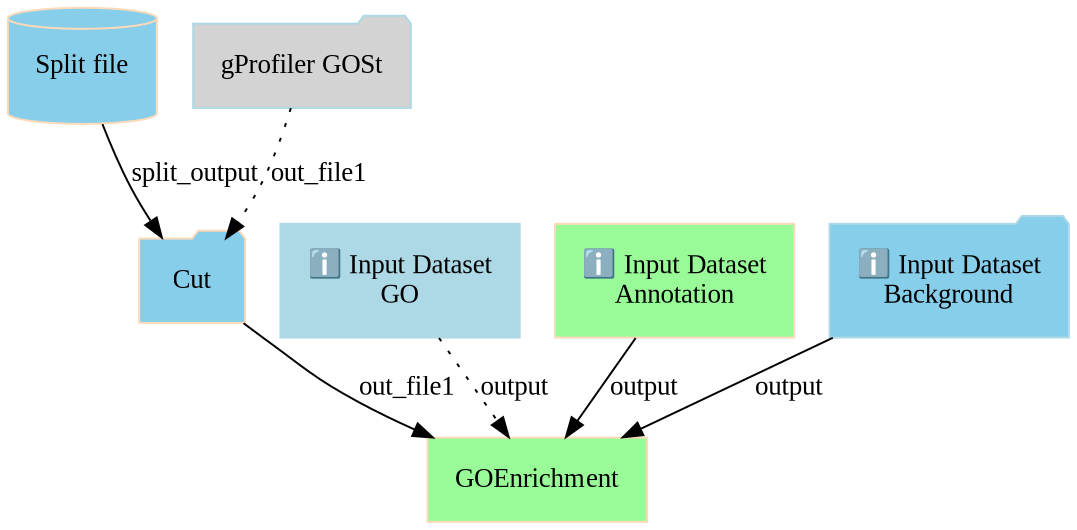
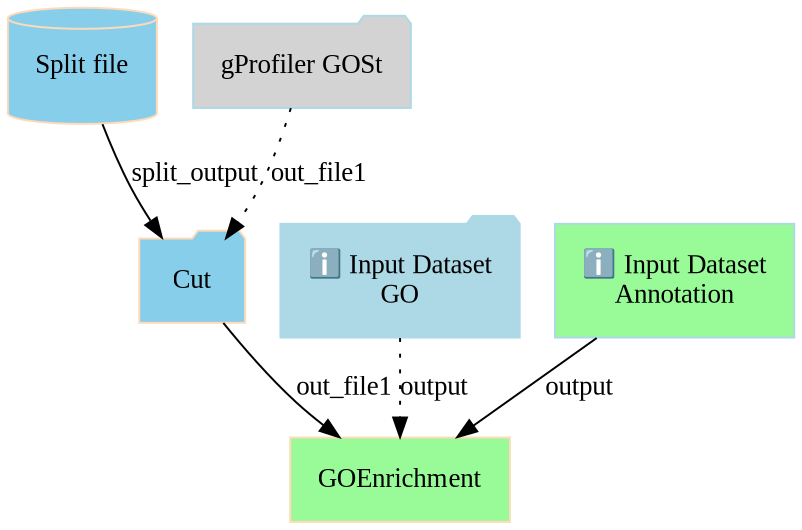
node "ℹ️ Input Dataset GO": shape box -> folder
node "ℹ️ Input Dataset Annotation": color peachpuff -> lightblue
node "ℹ️ Input Dataset Background": removed
